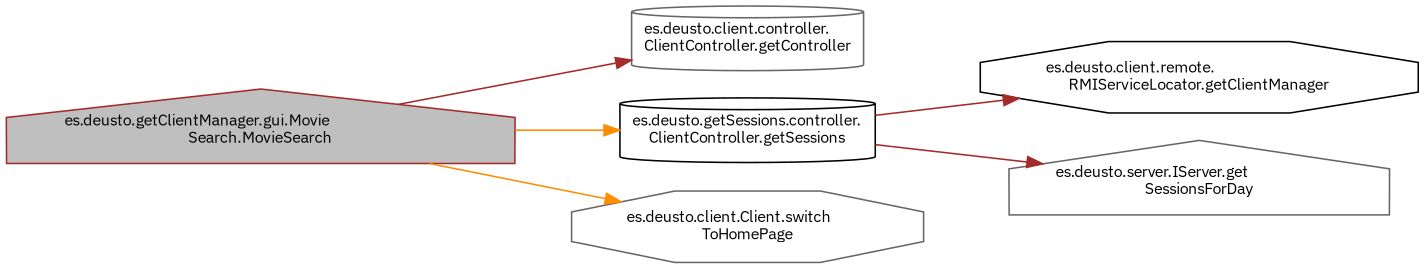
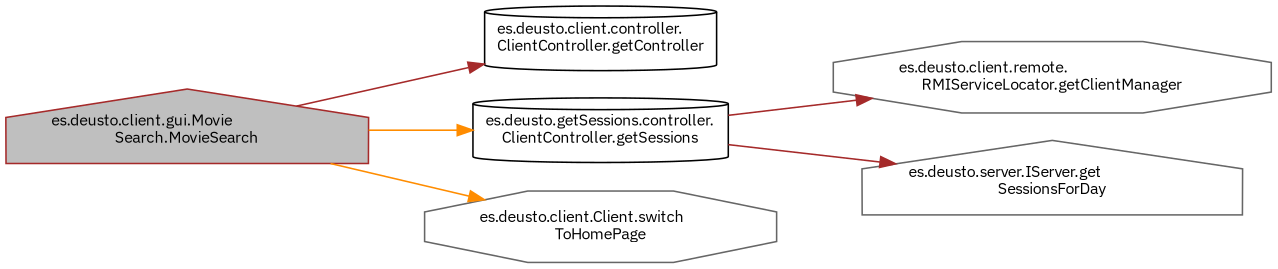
node "es.deusto.client.controller. ClientController.getController": color gray40 -> black
node "es.deusto.client.remote. RMIServiceLocator.getClientManager": color black -> gray40
node "es.deusto.getClientManager.gui.Movie Search.MovieSearch": label "es.deusto.getClientManager.gui.Movie Search.MovieSearch" -> "es.deusto.client.gui.Movie Search.MovieSearch"
